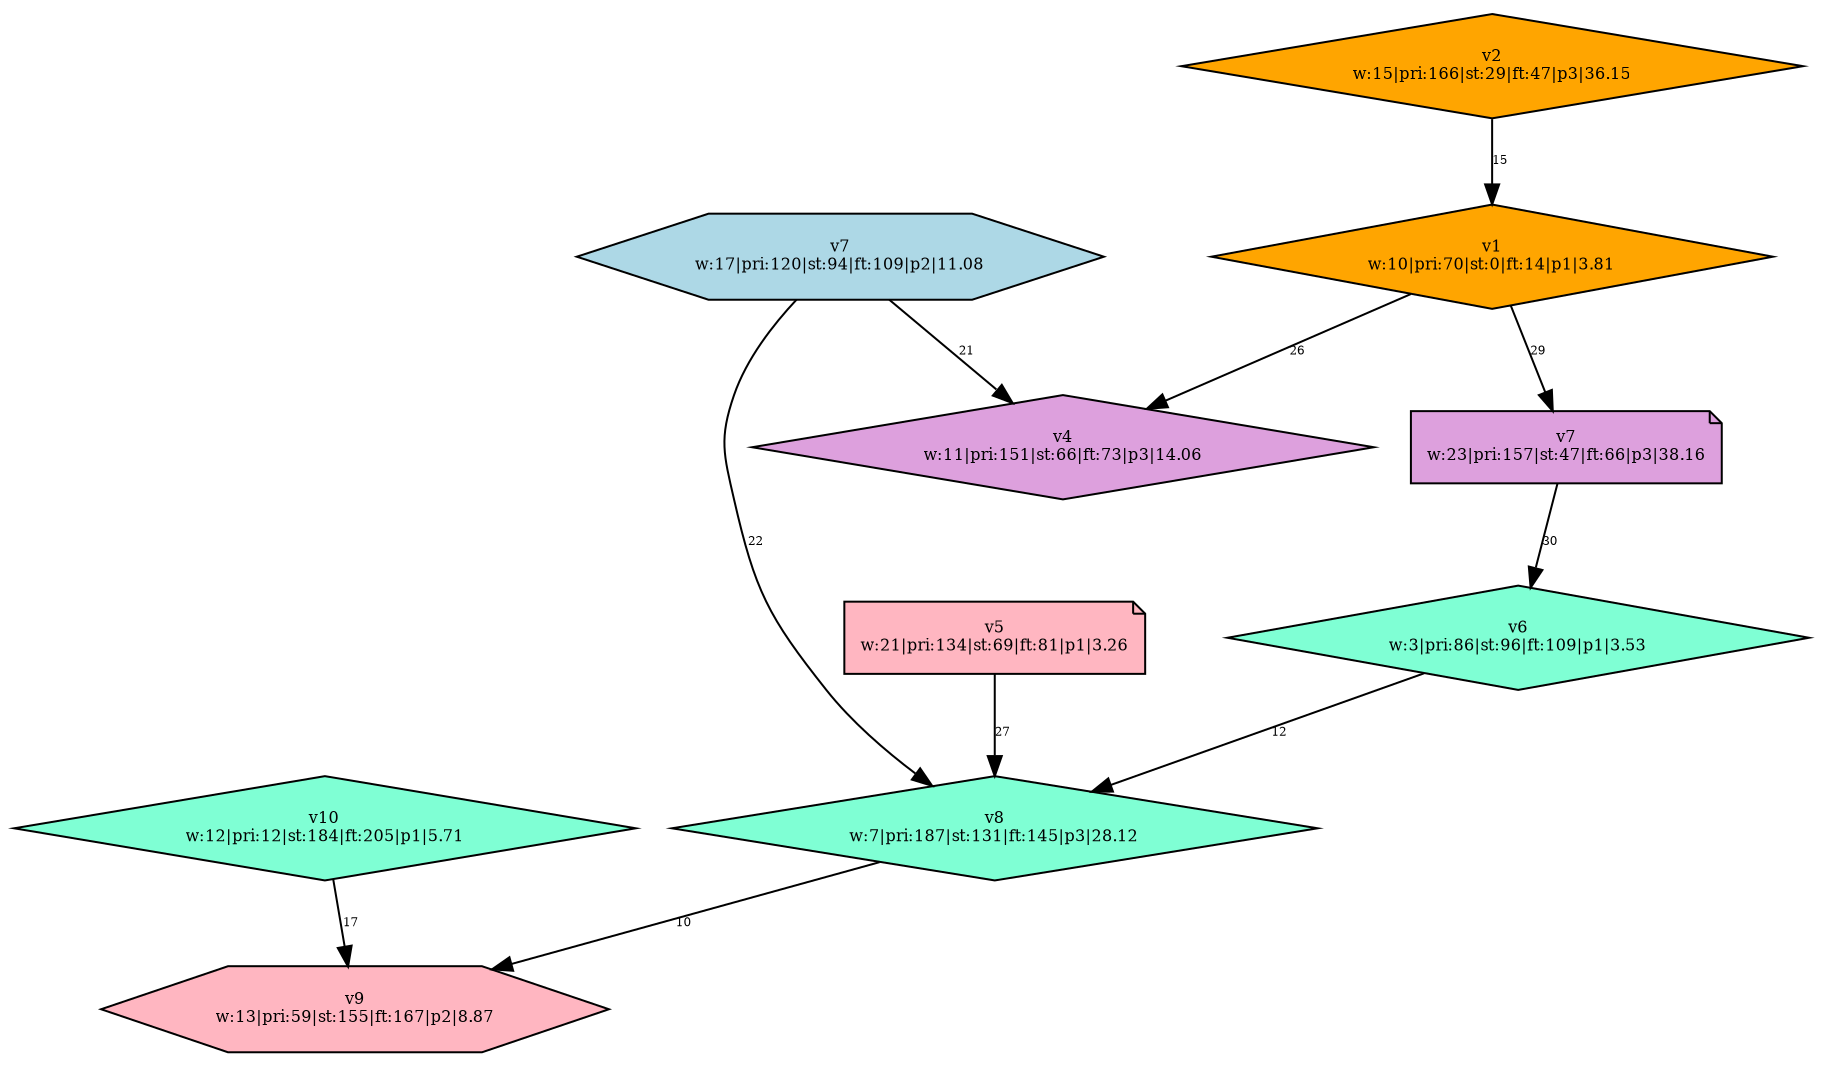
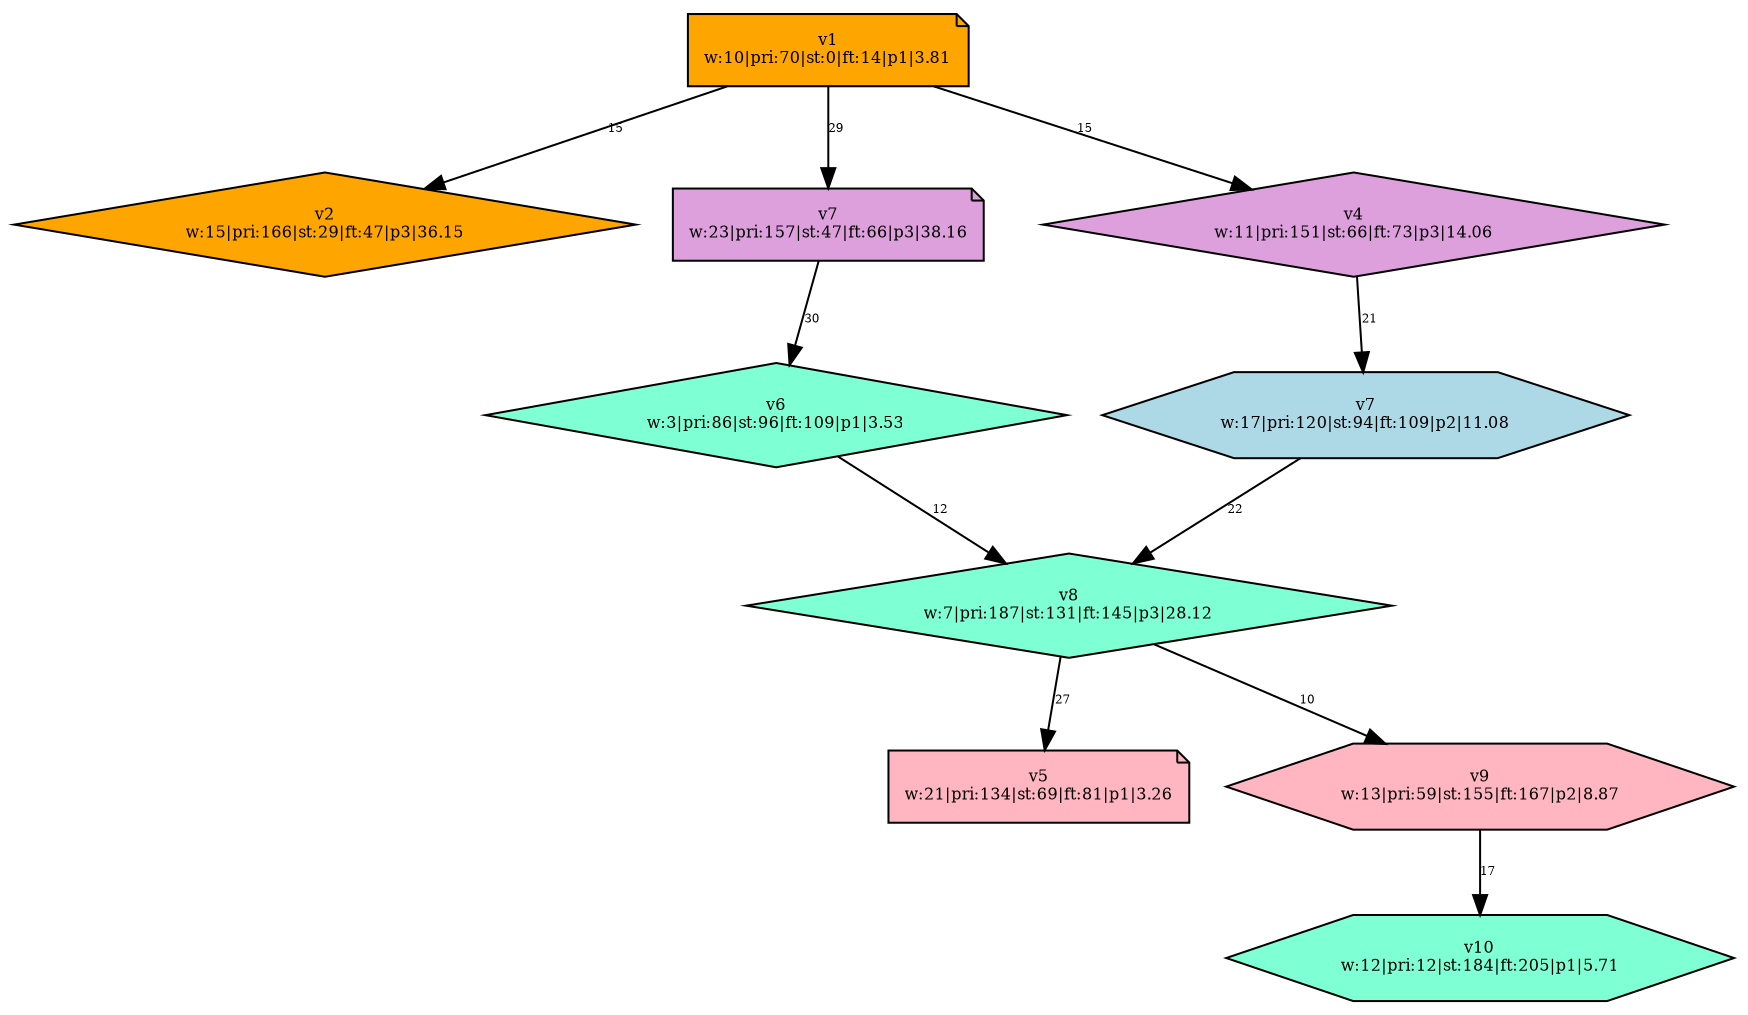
edge "v2 w:15|pri:166|st:29|ft:47|p3|36.15" -> "v1 w:10|pri:70|st:0|ft:14|p1|3.81": reversed
node "v1 w:10|pri:70|st:0|ft:14|p1|3.81": shape diamond -> note
edge "v7 w:17|pri:120|st:94|ft:109|p2|11.08" -> "v4 w:11|pri:151|st:66|ft:73|p3|14.06": reversed
edge "v1 w:10|pri:70|st:0|ft:14|p1|3.81" -> "v4 w:11|pri:151|st:66|ft:73|p3|14.06": label "26" -> "15"
edge "v5 w:21|pri:134|st:69|ft:81|p1|3.26" -> "v8 w:7|pri:187|st:131|ft:145|p3|28.12": reversed
node "v10 w:12|pri:12|st:184|ft:205|p1|5.71": shape diamond -> hexagon
edge "v10 w:12|pri:12|st:184|ft:205|p1|5.71" -> "v9 w:13|pri:59|st:155|ft:167|p2|8.87": reversed
